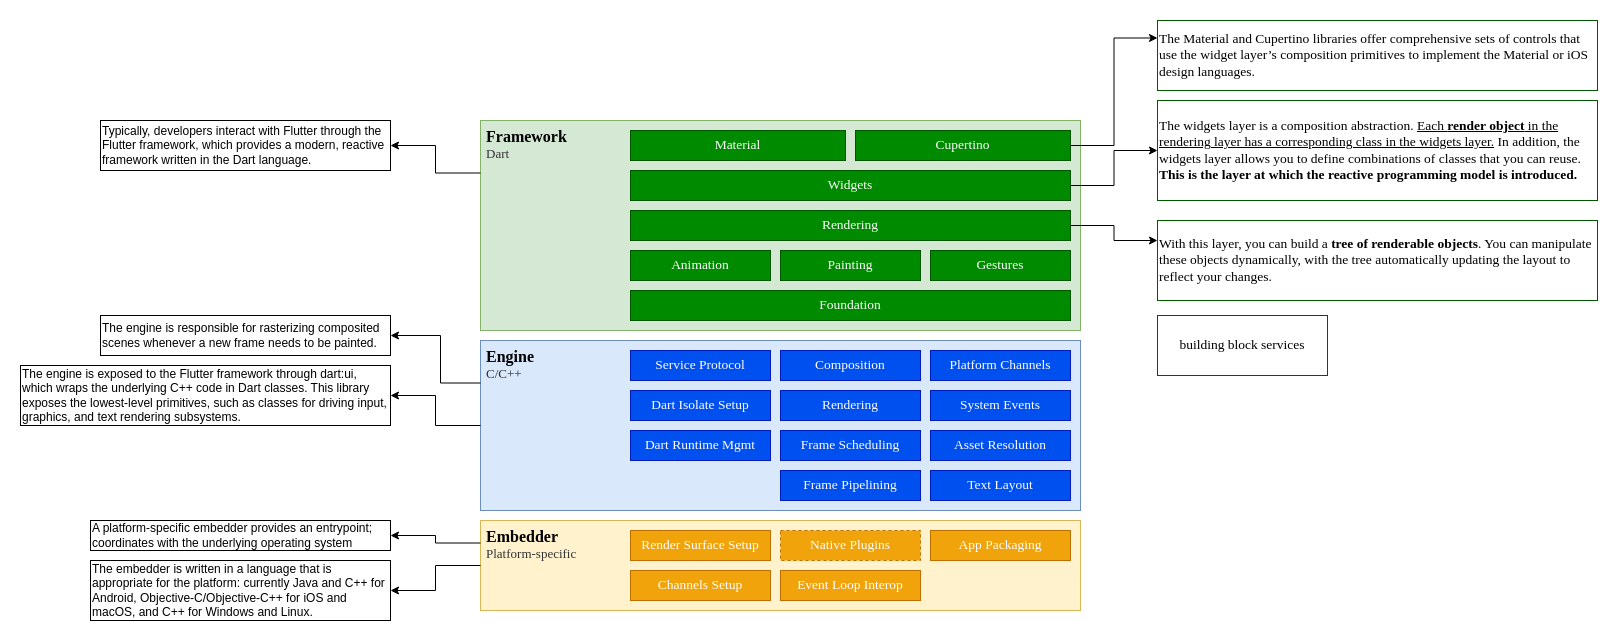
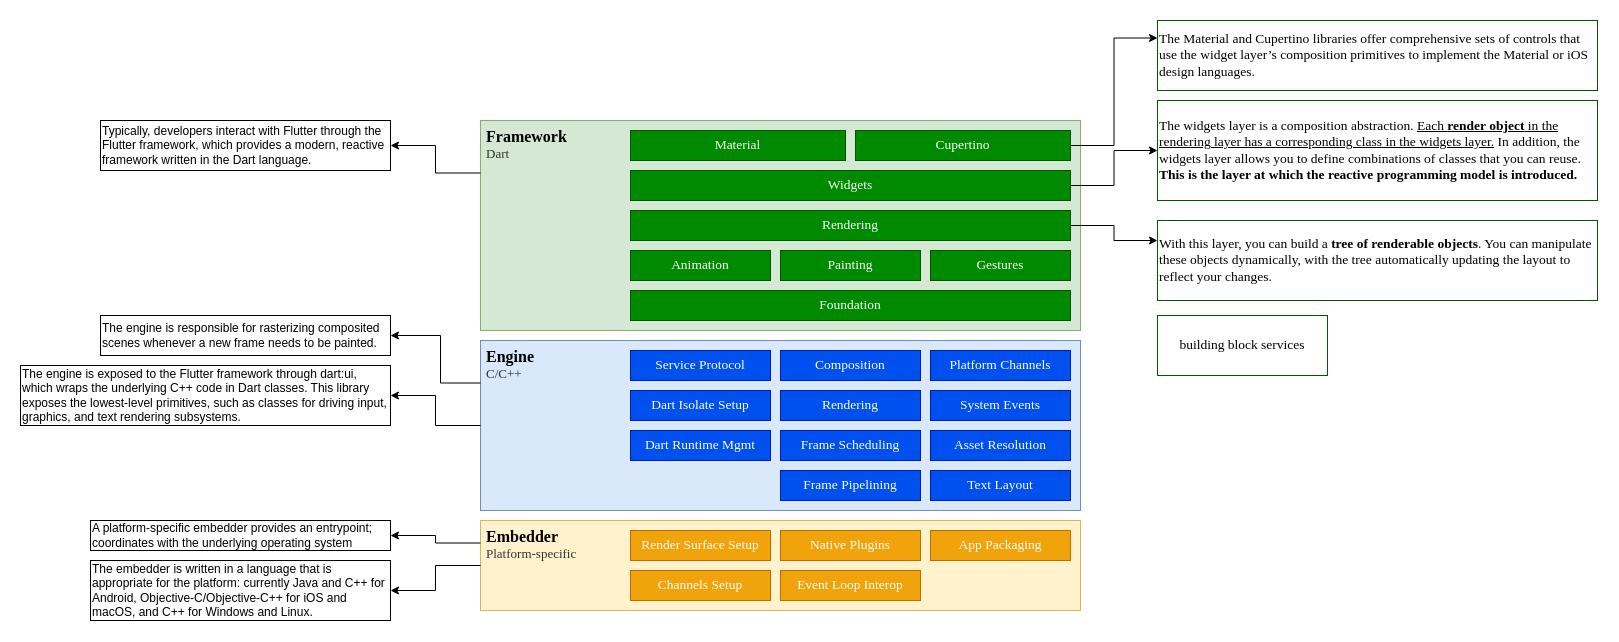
node "Native Plugins": style dashed -> solid
